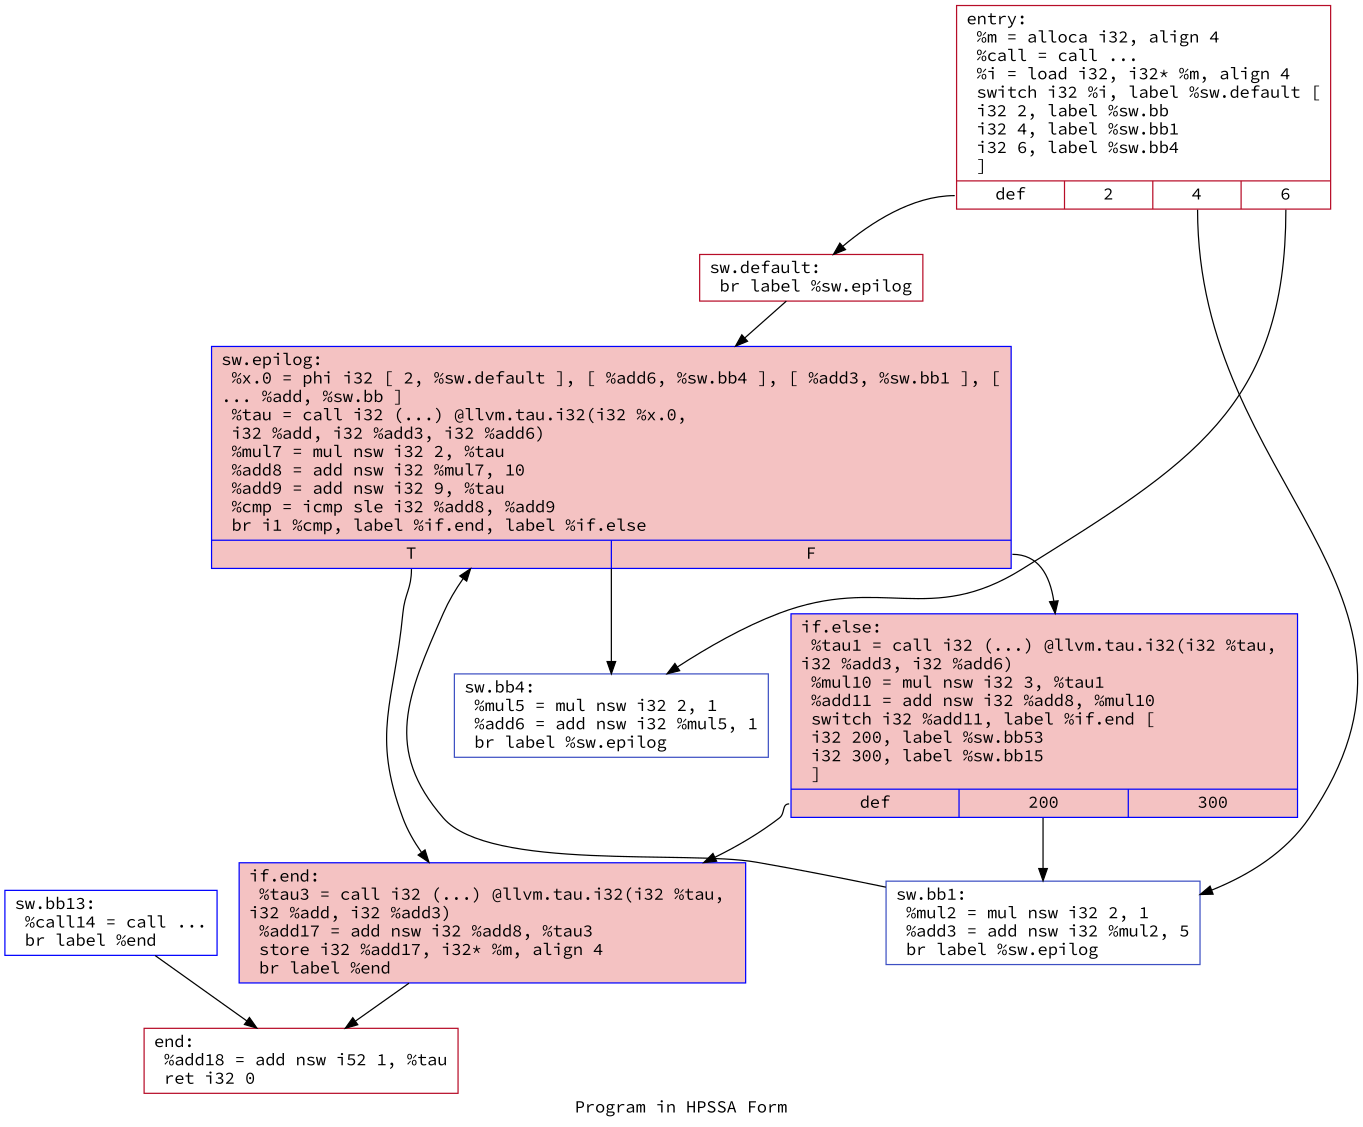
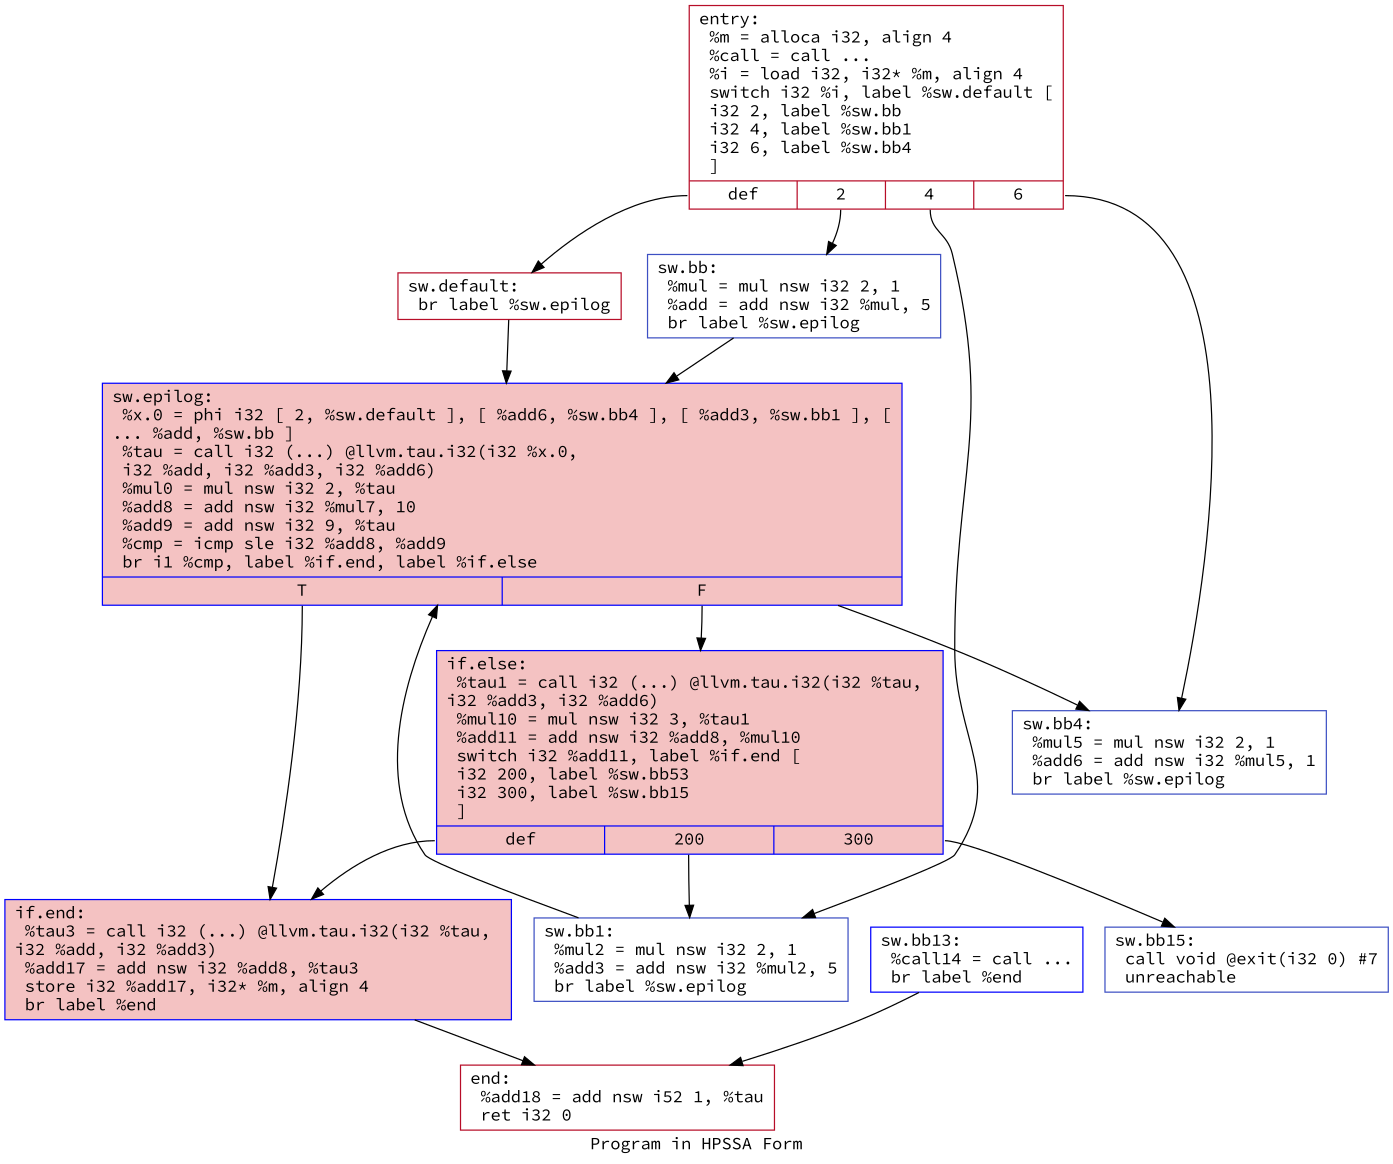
node "sw.bb:": added
node "sw.epilog:": text "%mul7 = mul nsw i32 2, %tau" -> "%mul0 = mul nsw i32 2, %tau"
node "sw.bb15:": added
